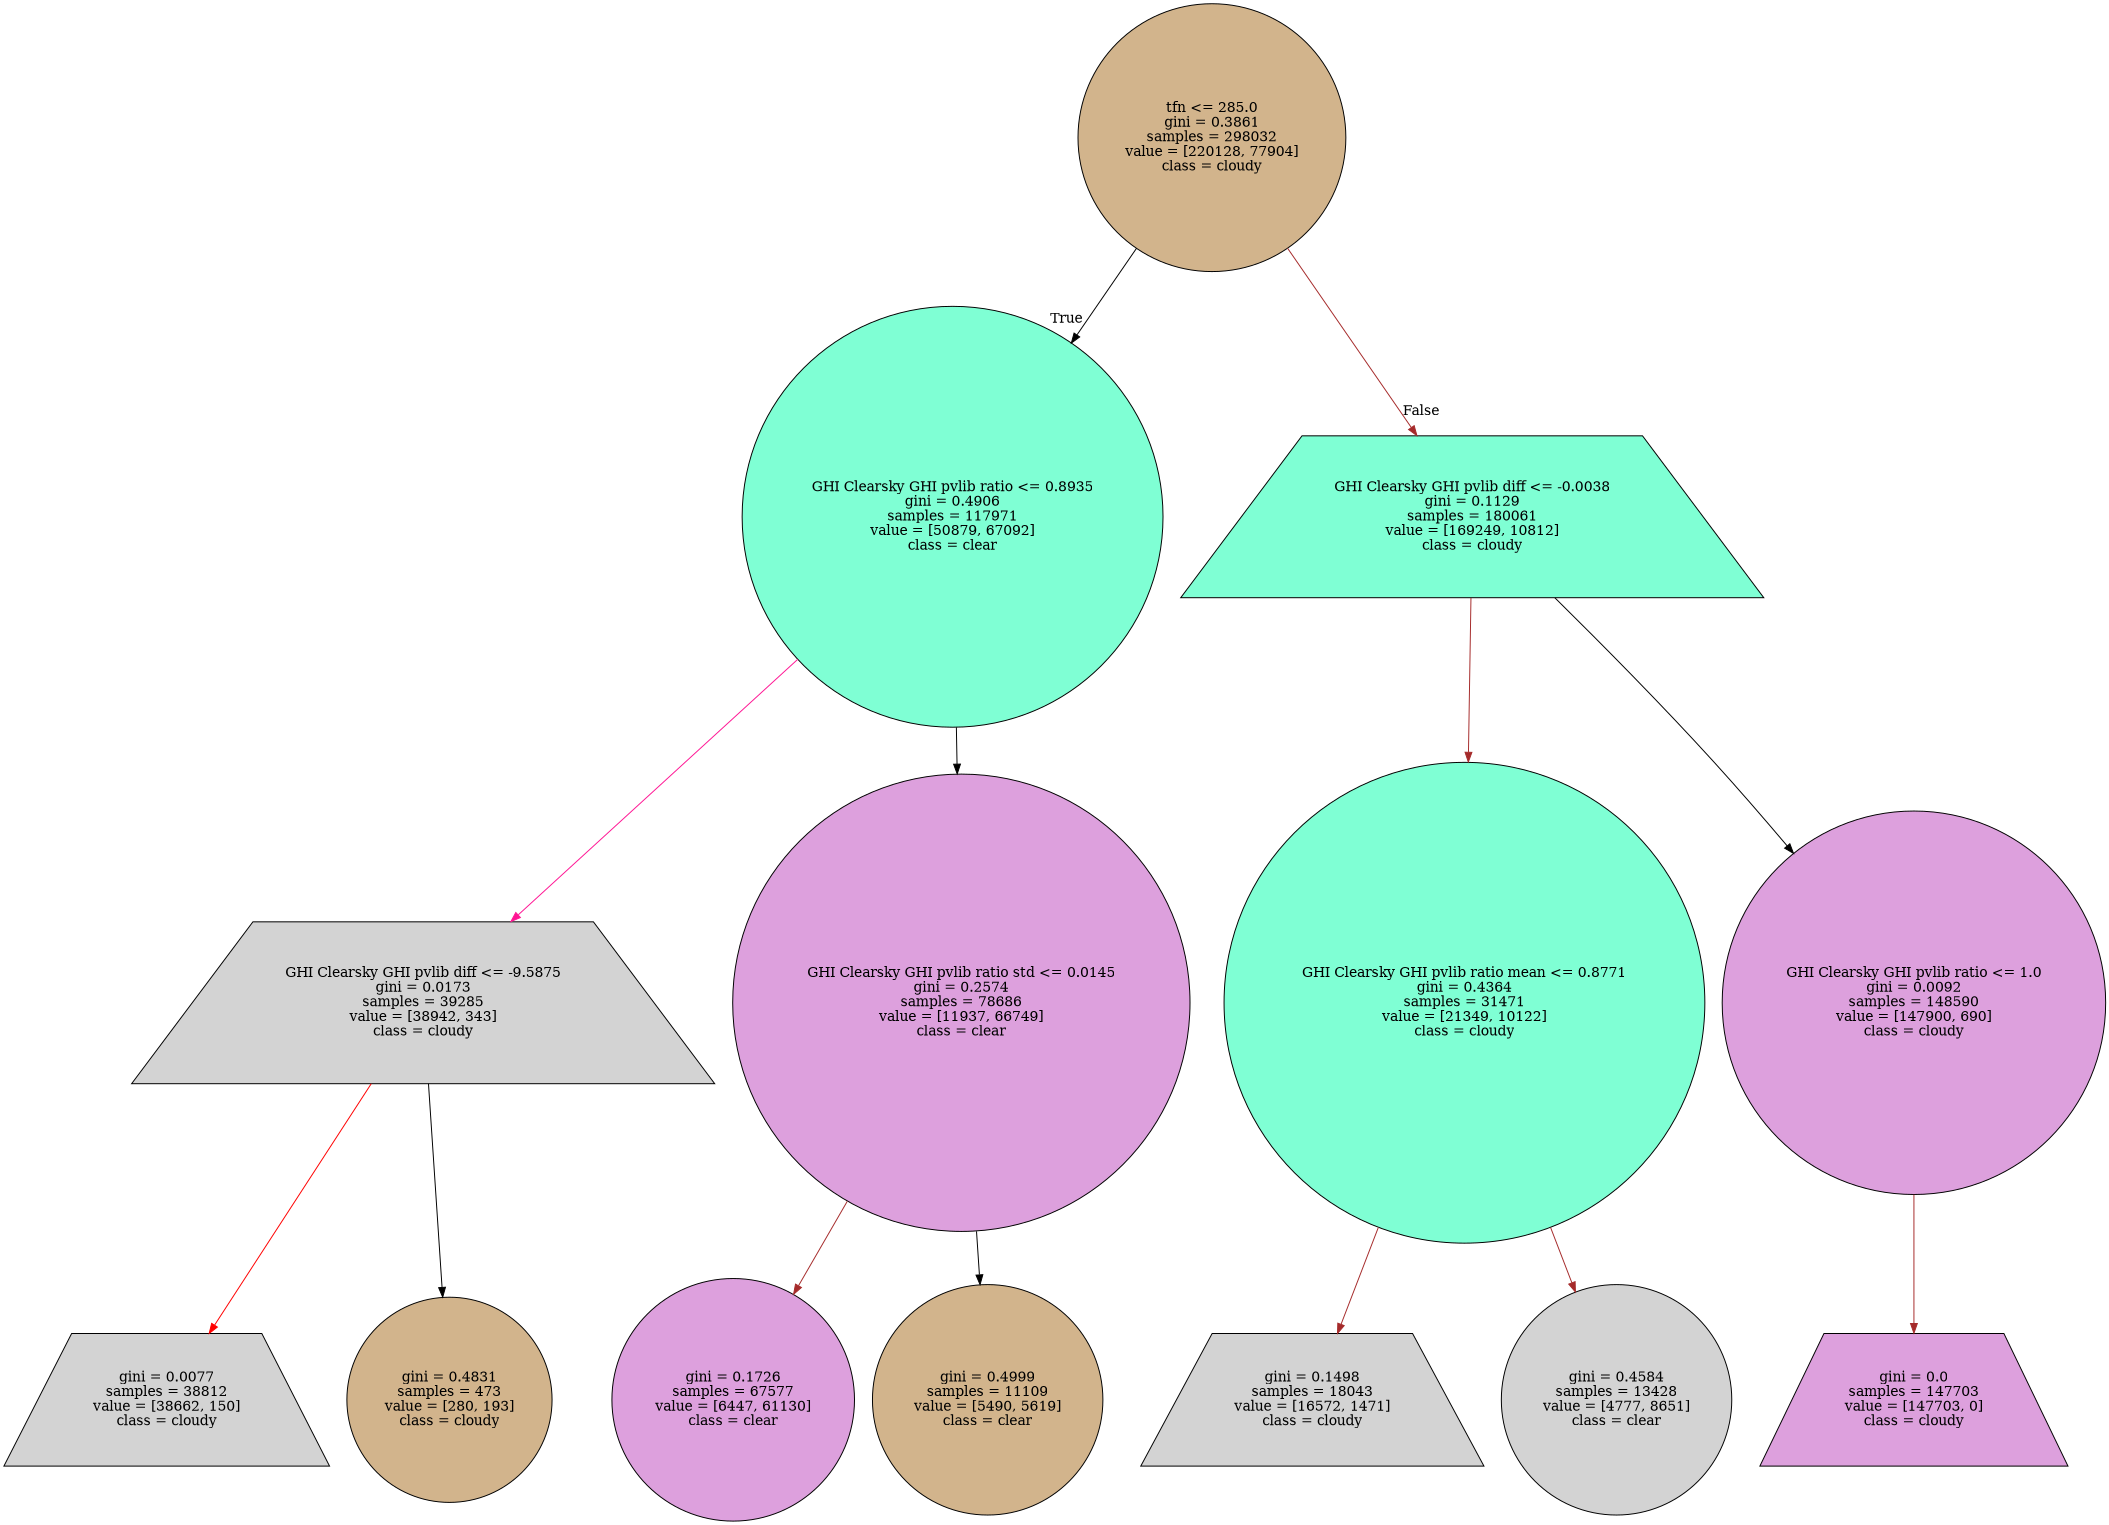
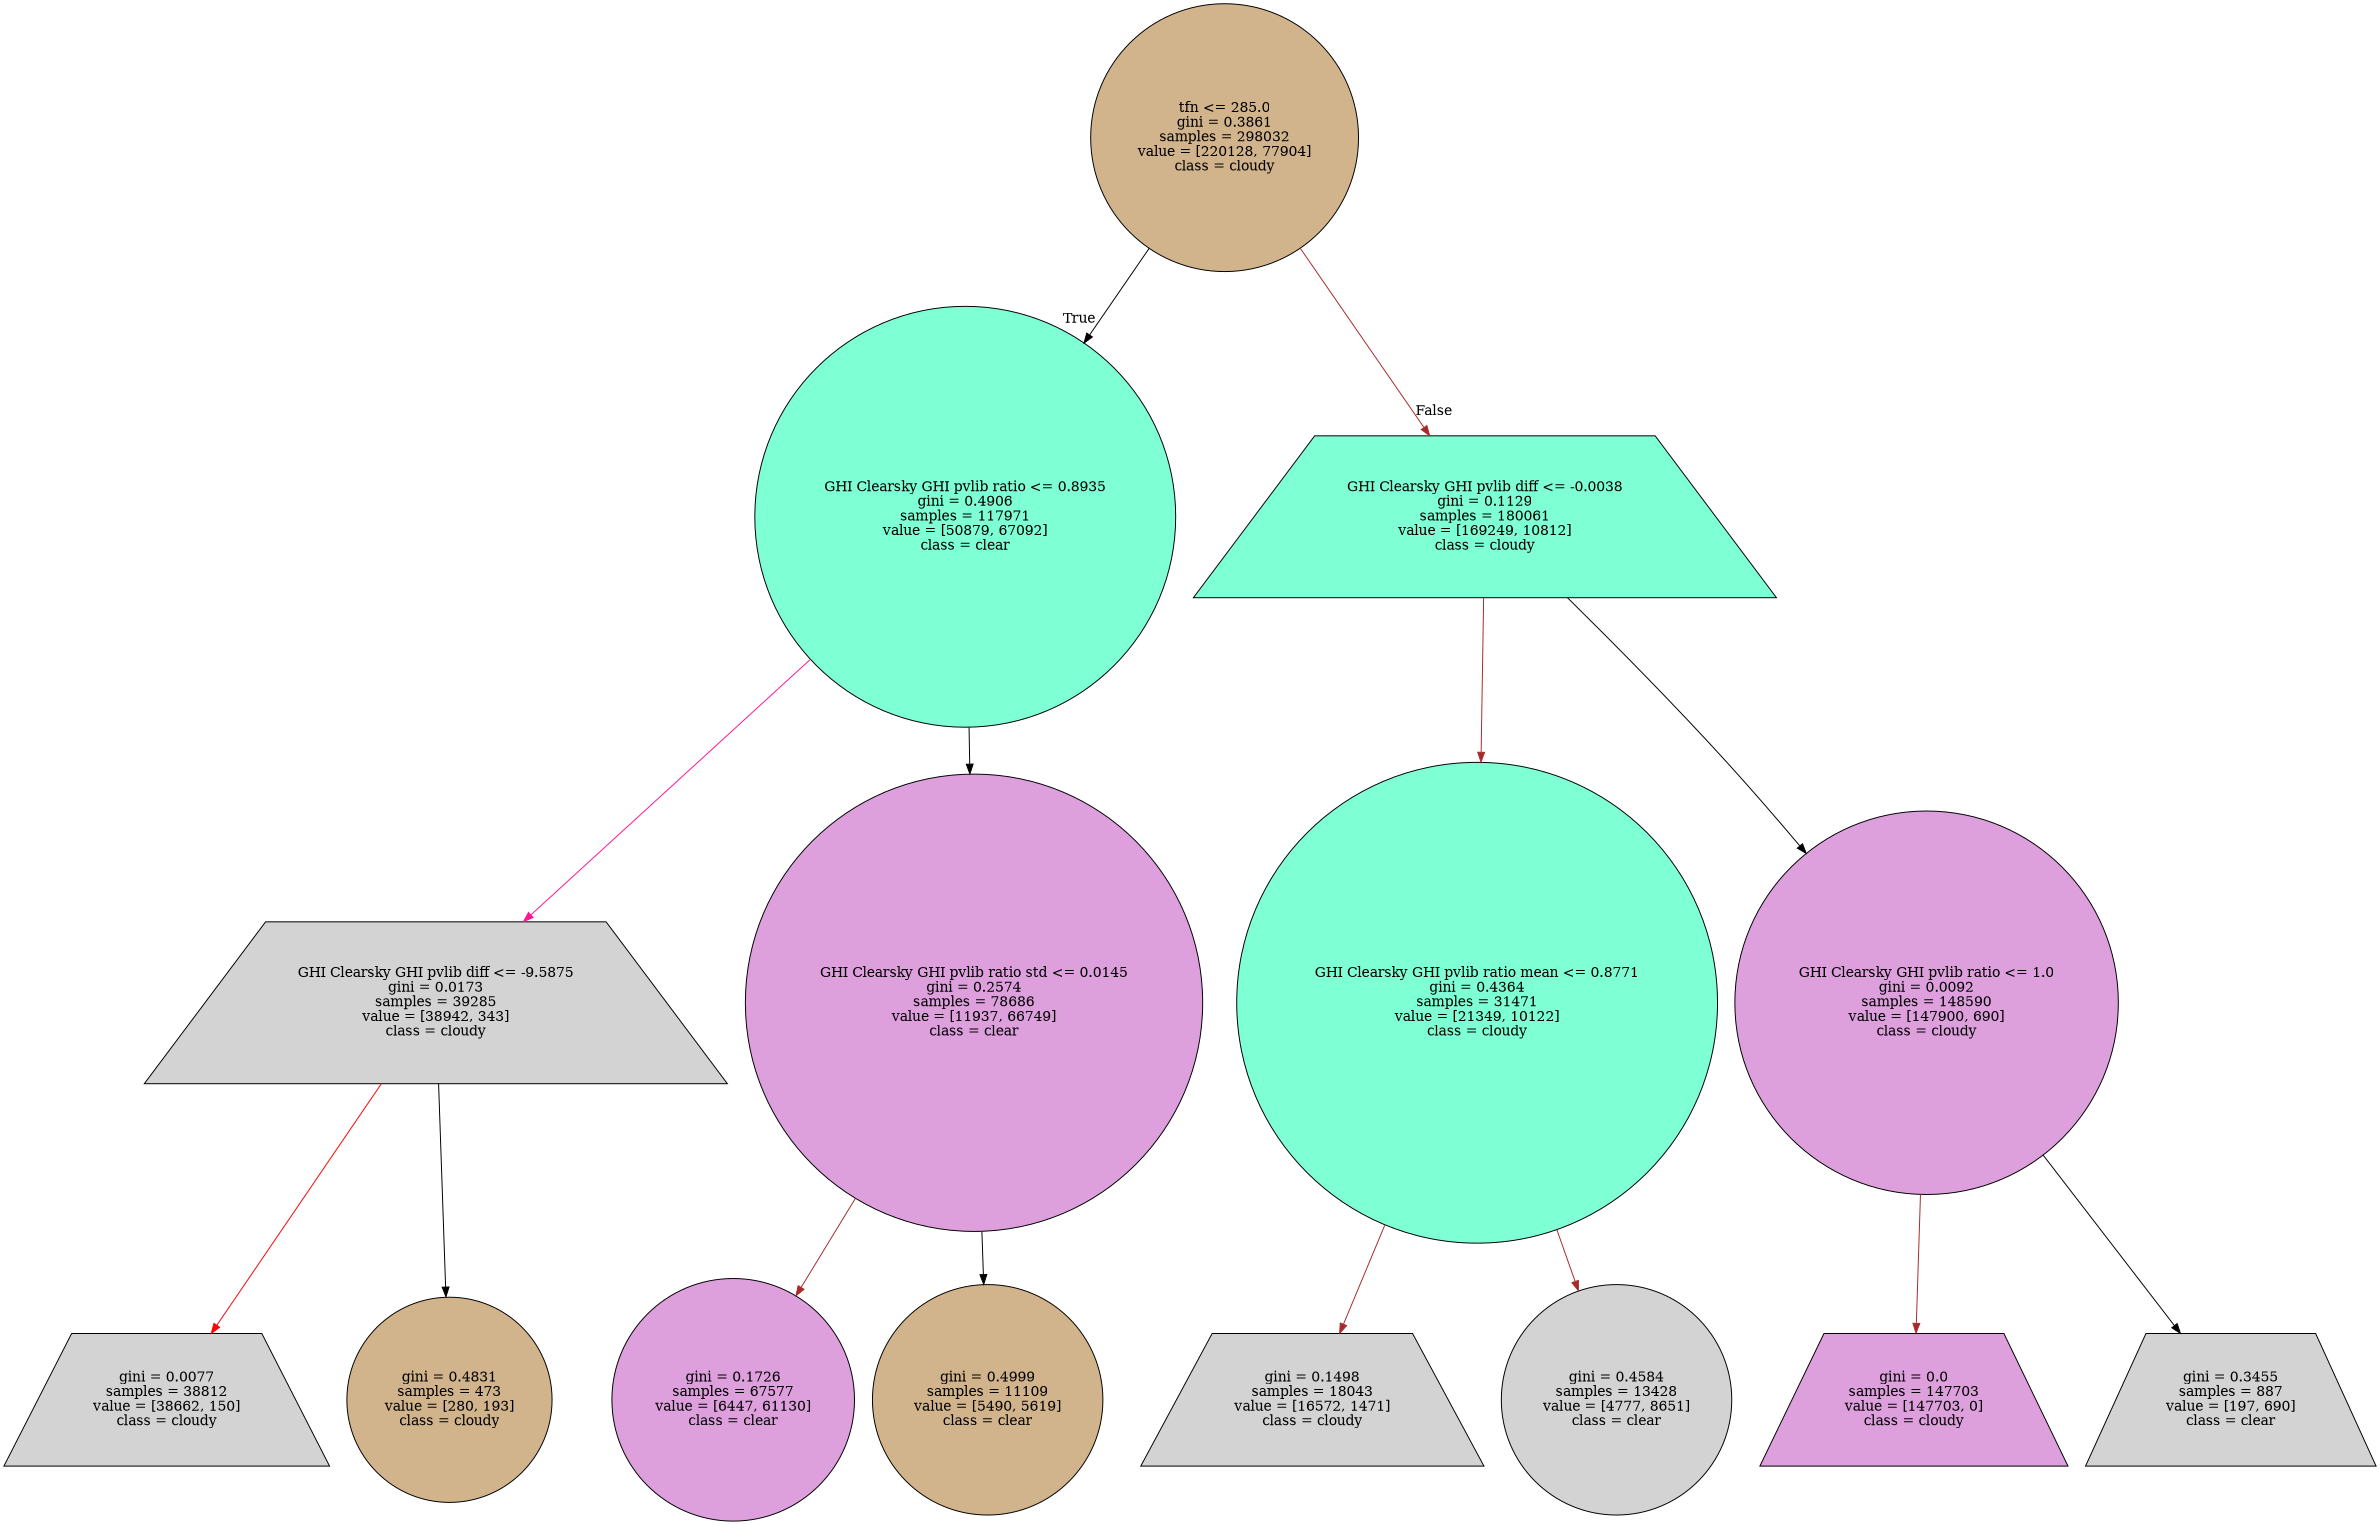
node "gini = 0.3455 samples = 887 value = [197, 690] class = clear": added
